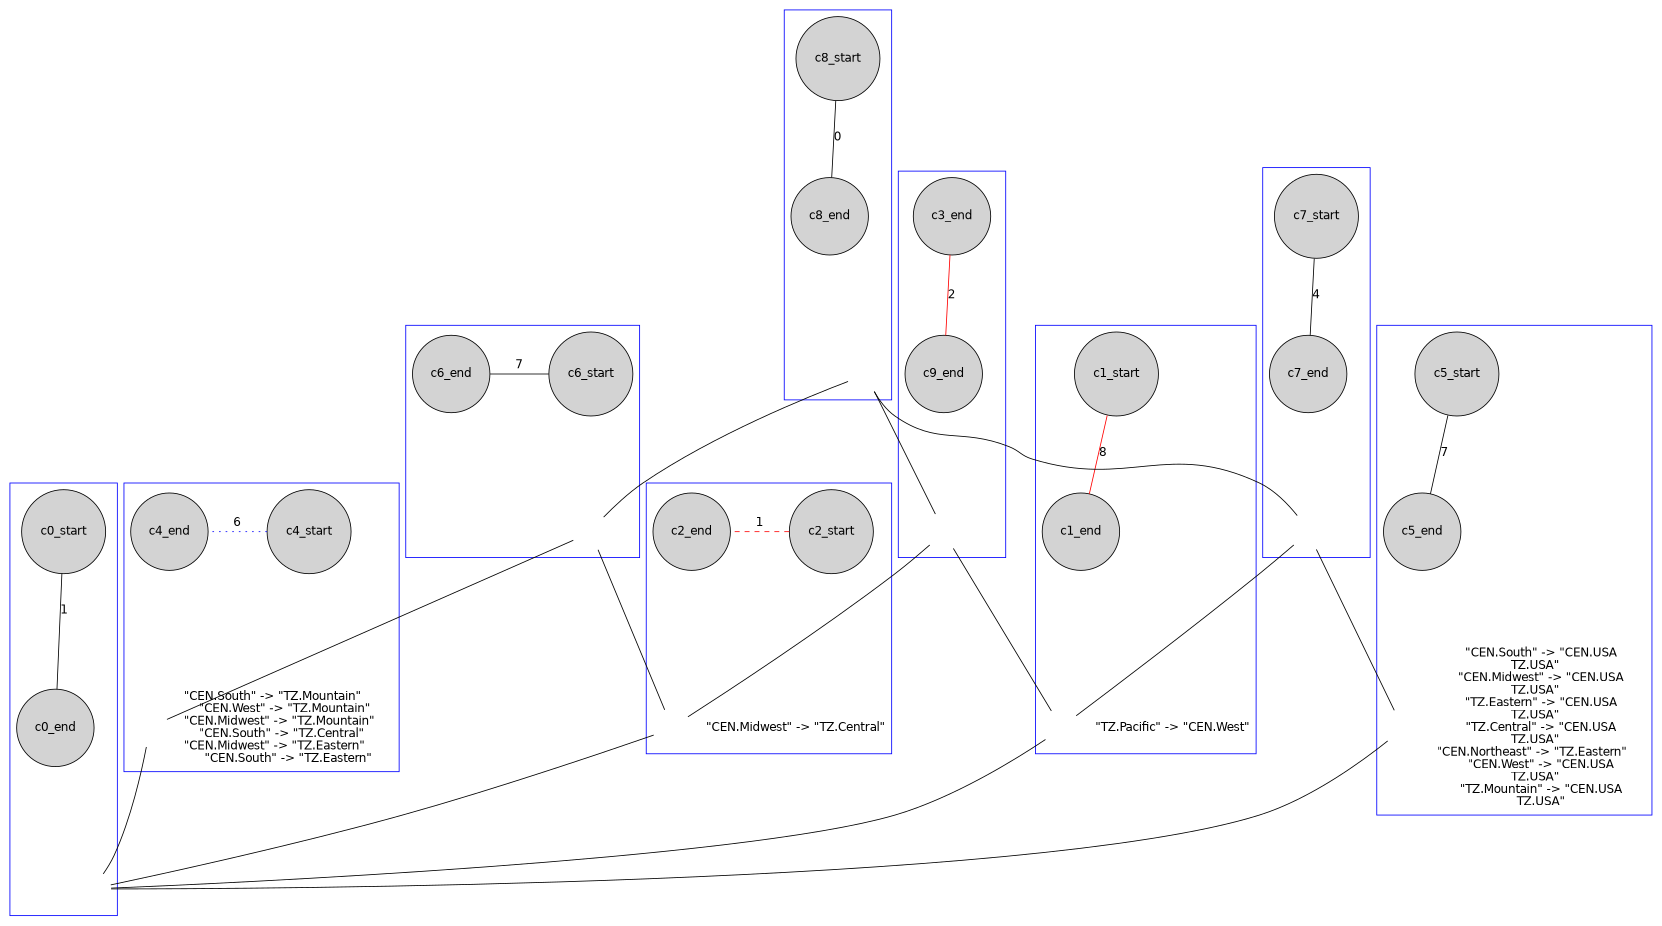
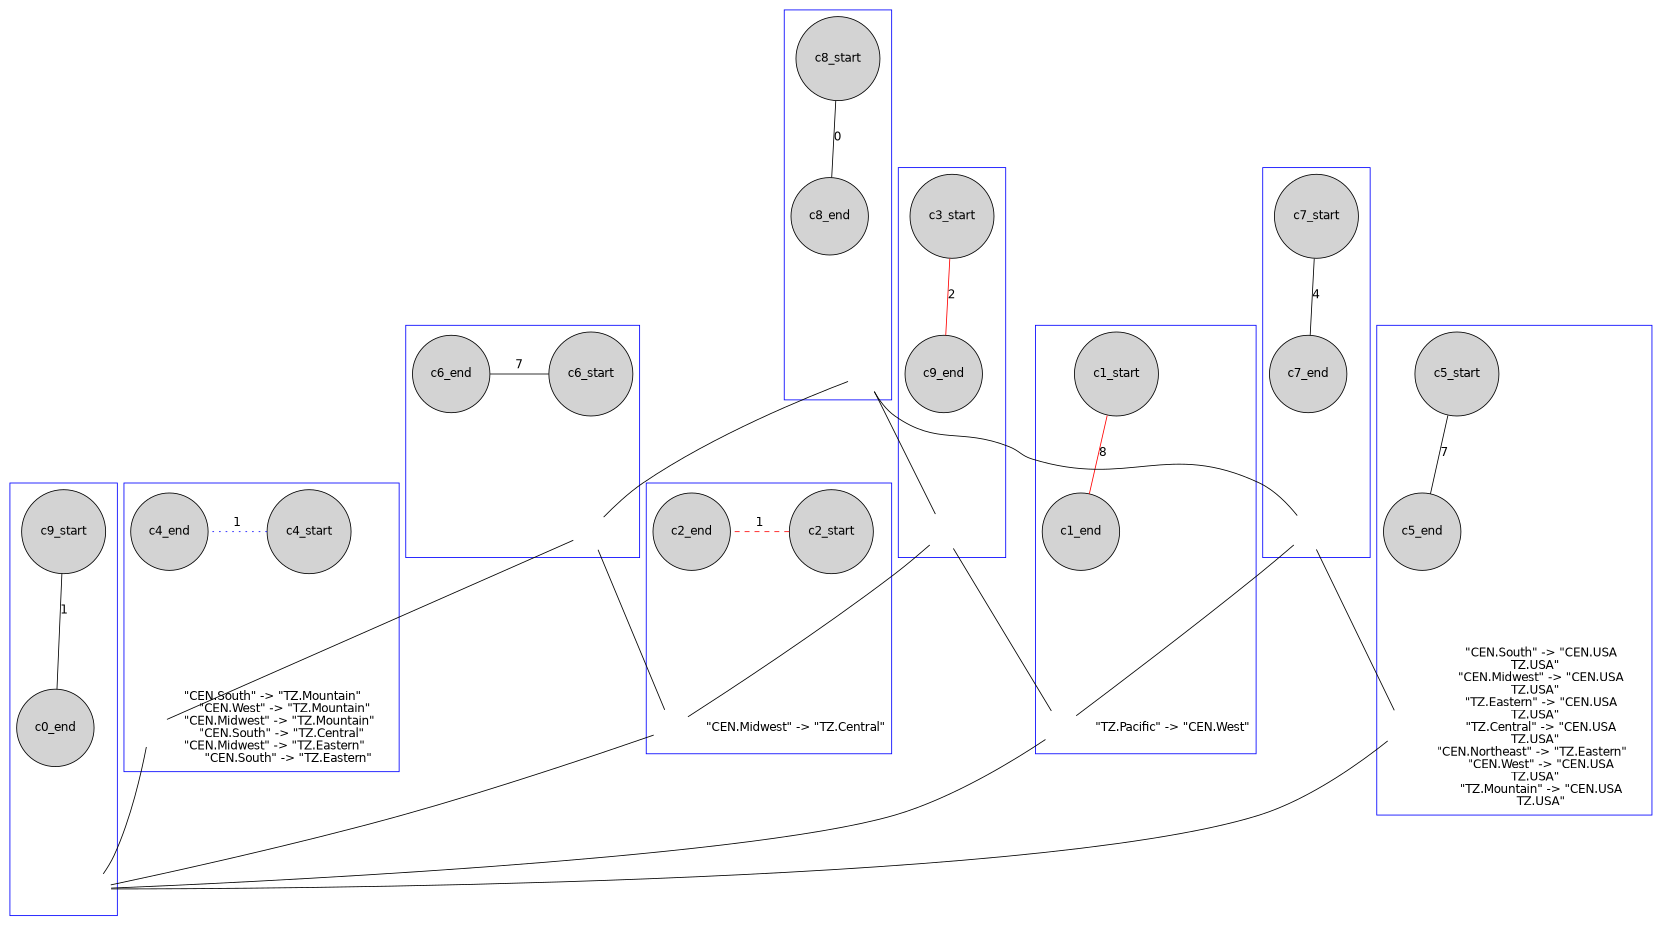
node "c3_end": label "c3_end" -> "c3_start"
edge "c4_end" -- "c4_start": label "6" -> "1"
node "c0_start": label "c0_start" -> "c9_start"
